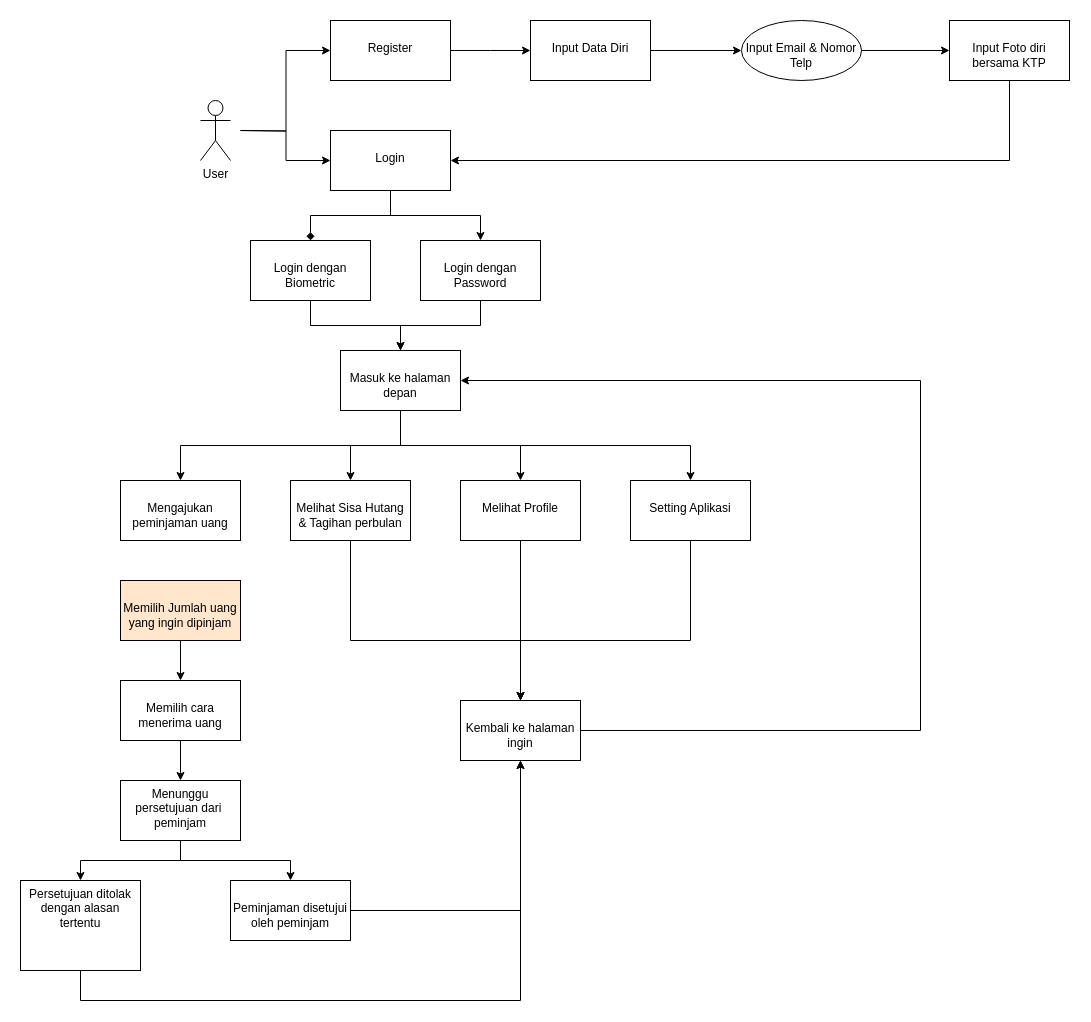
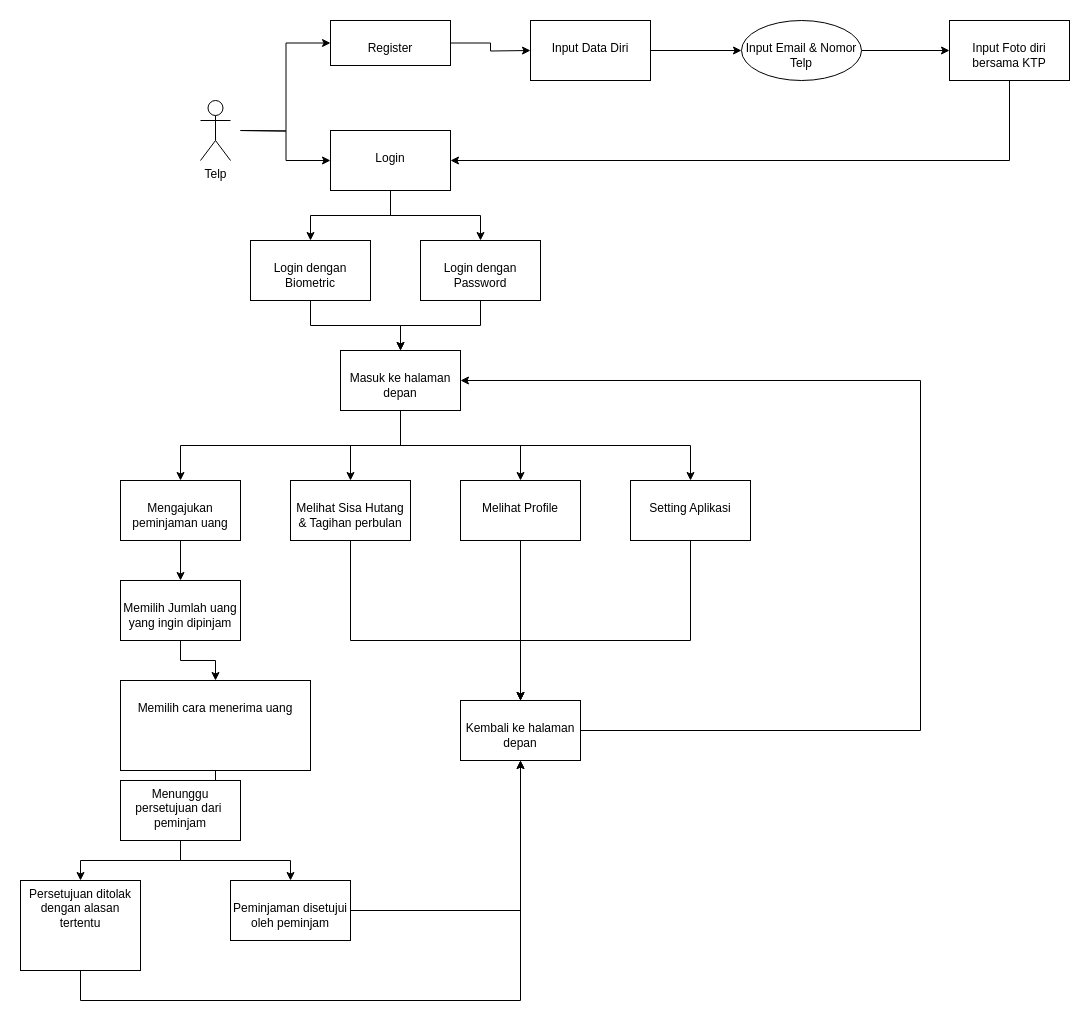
node "Register": size 120x60 -> 120x45
node "User": label "User" -> "Telp"
edge "Login" -> "Login dengan Biometric": arrowhead diamond -> classic
edge "Mengajukan peminjaman uang" -> "Memilih Jumlah uang yang ingin dipinjam": added
node "Memilih Jumlah uang yang ingin dipinjam": fillcolor #ffe6cc -> #ffffff
node "Memilih cara menerima uang": size 120x60 -> 190x90
node "Kembali ke halaman ingin": label "Kembali ke halaman ingin" -> "Kembali ke halaman depan"
